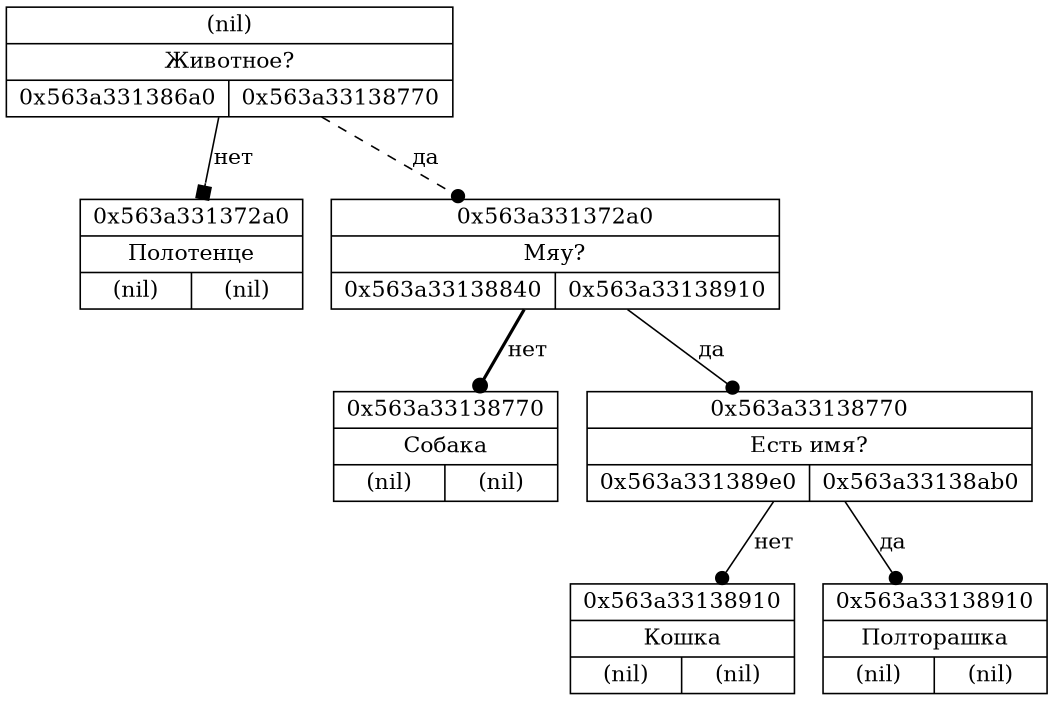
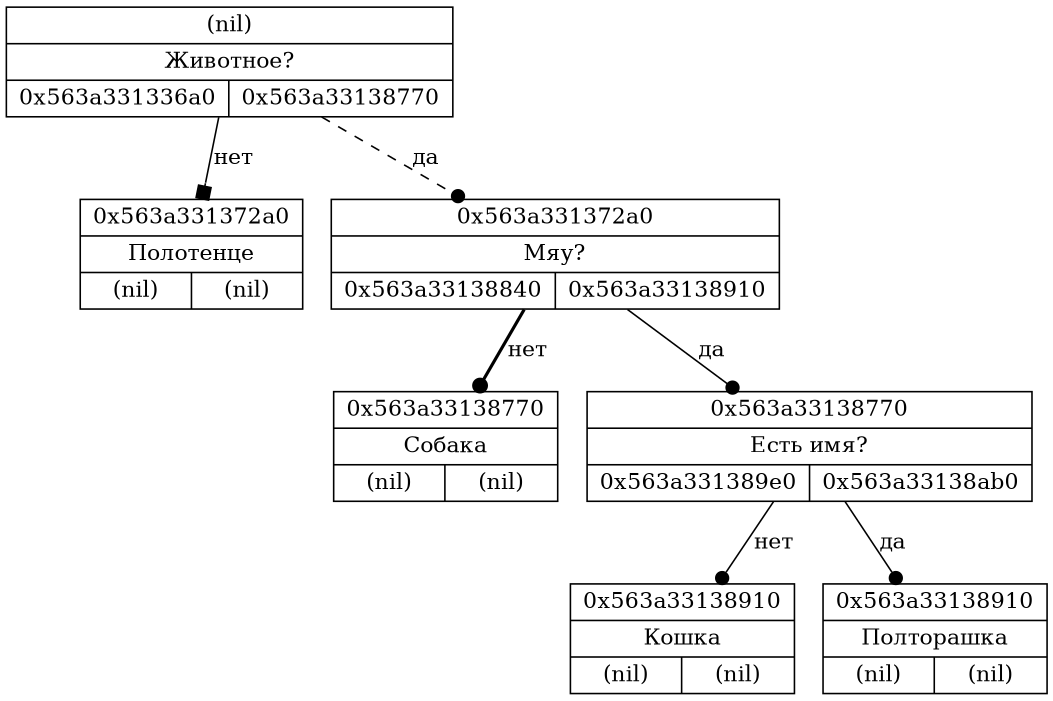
node "(nil)": text "0x563a331386a0" -> "0x563a331336a0"
